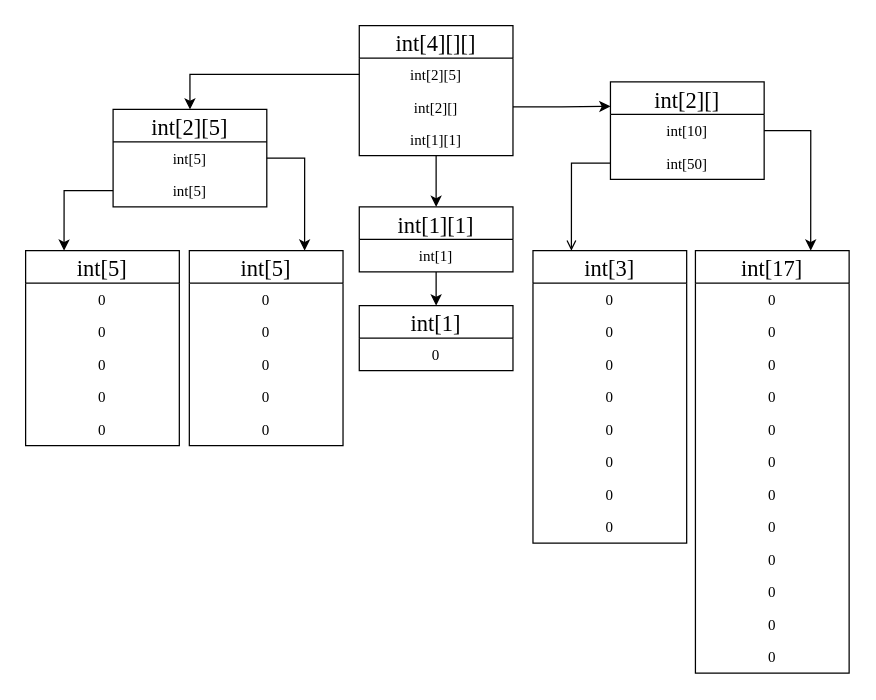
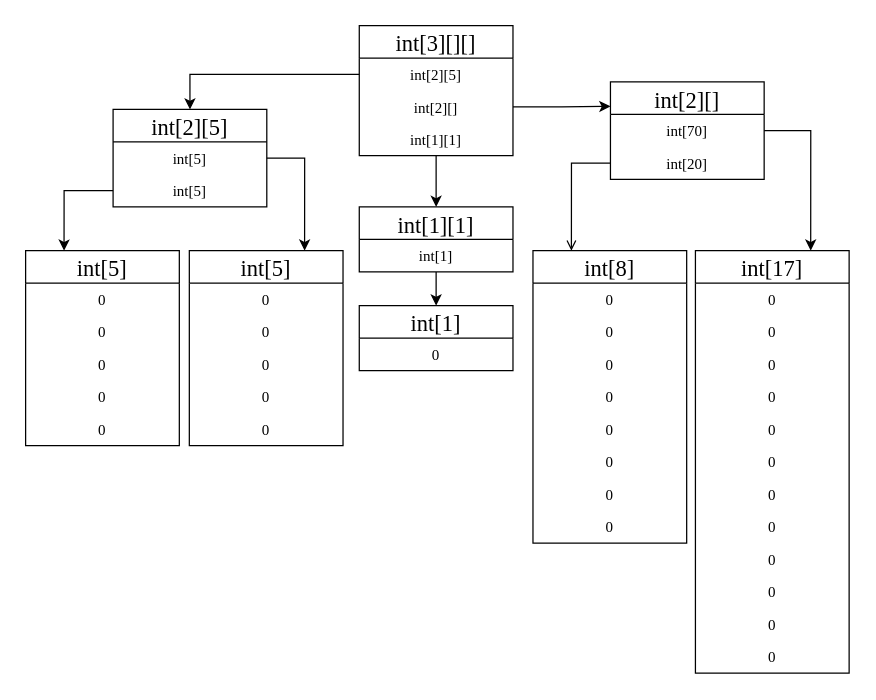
node "int[4][][]": label "int[4][][]" -> "int[3][][]"
node "int[10]": label "int[10]" -> "int[70]"
node "int[50]": label "int[50]" -> "int[20]"
node "int[3]": label "int[3]" -> "int[8]"
